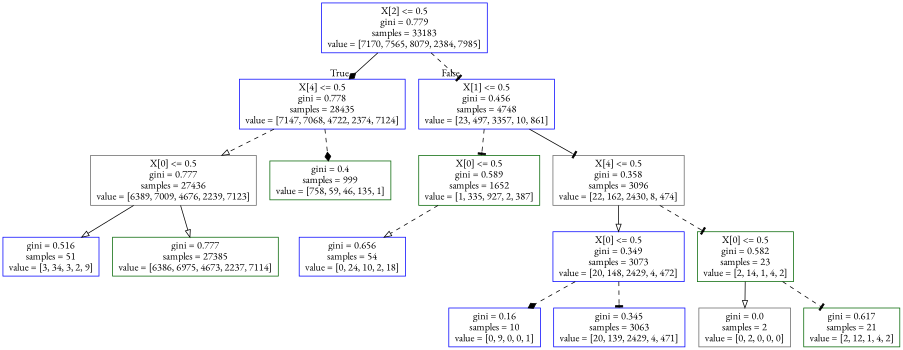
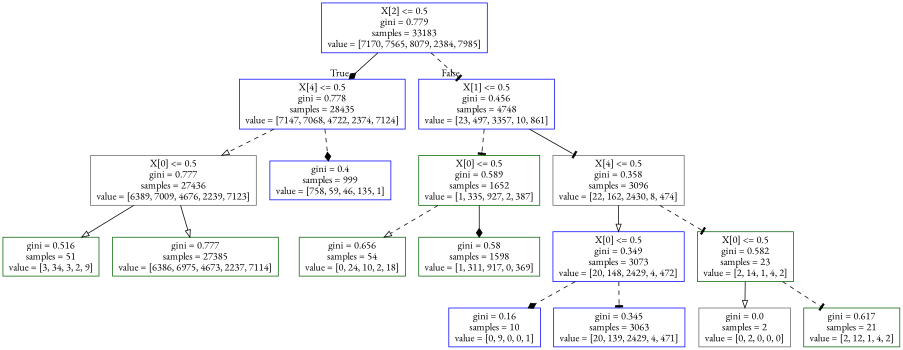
node "gini = 0.4 samples = 999 value = [758, 59, 46, 135, 1]": color darkgreen -> blue
node "gini = 0.516 samples = 51 value = [3, 34, 3, 2, 9]": color blue -> darkgreen
node "gini = 0.656 samples = 54 value = [0, 24, 10, 2, 18]": color blue -> darkgreen
node "gini = 0.58 samples = 1598 value = [1, 311, 917, 0, 369]": added
